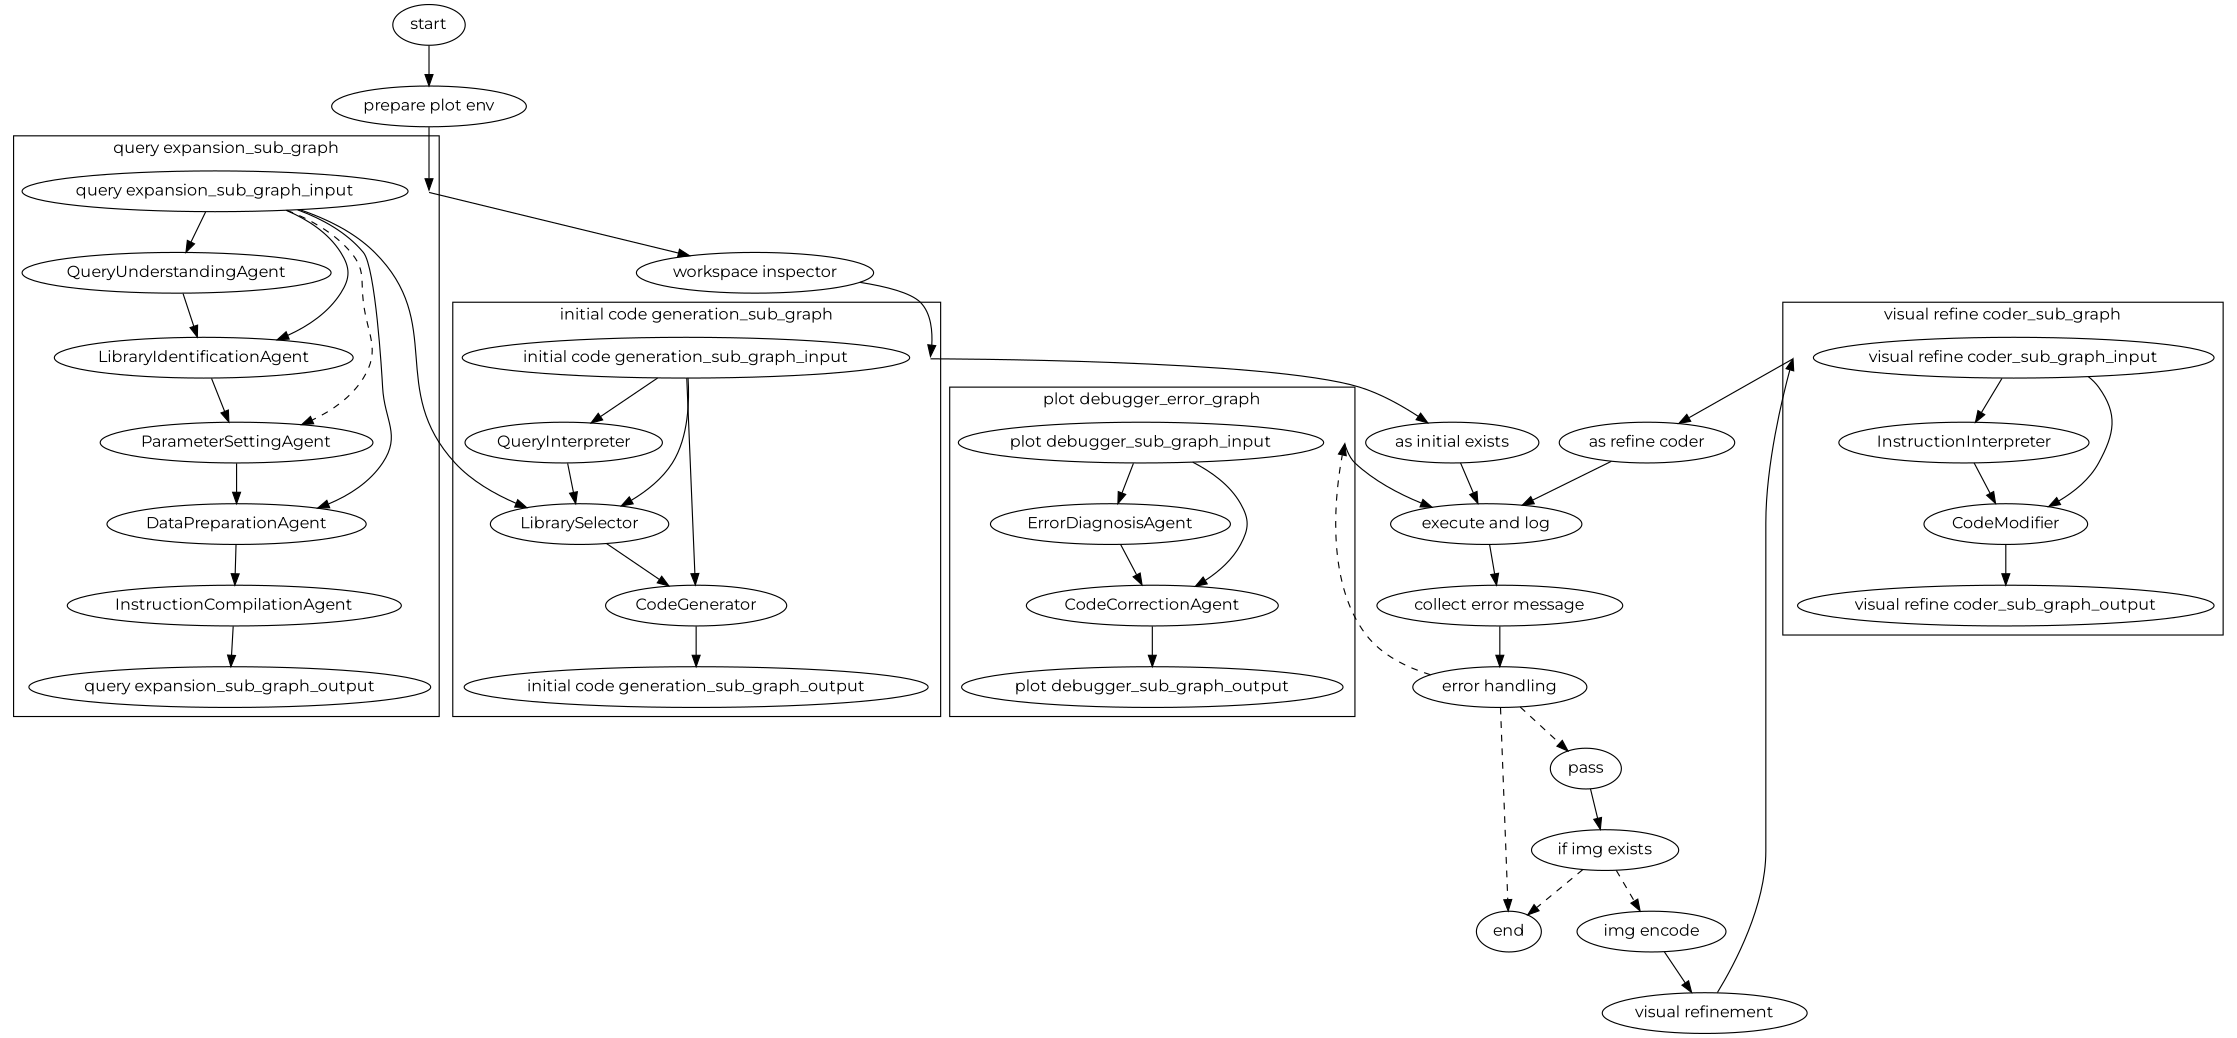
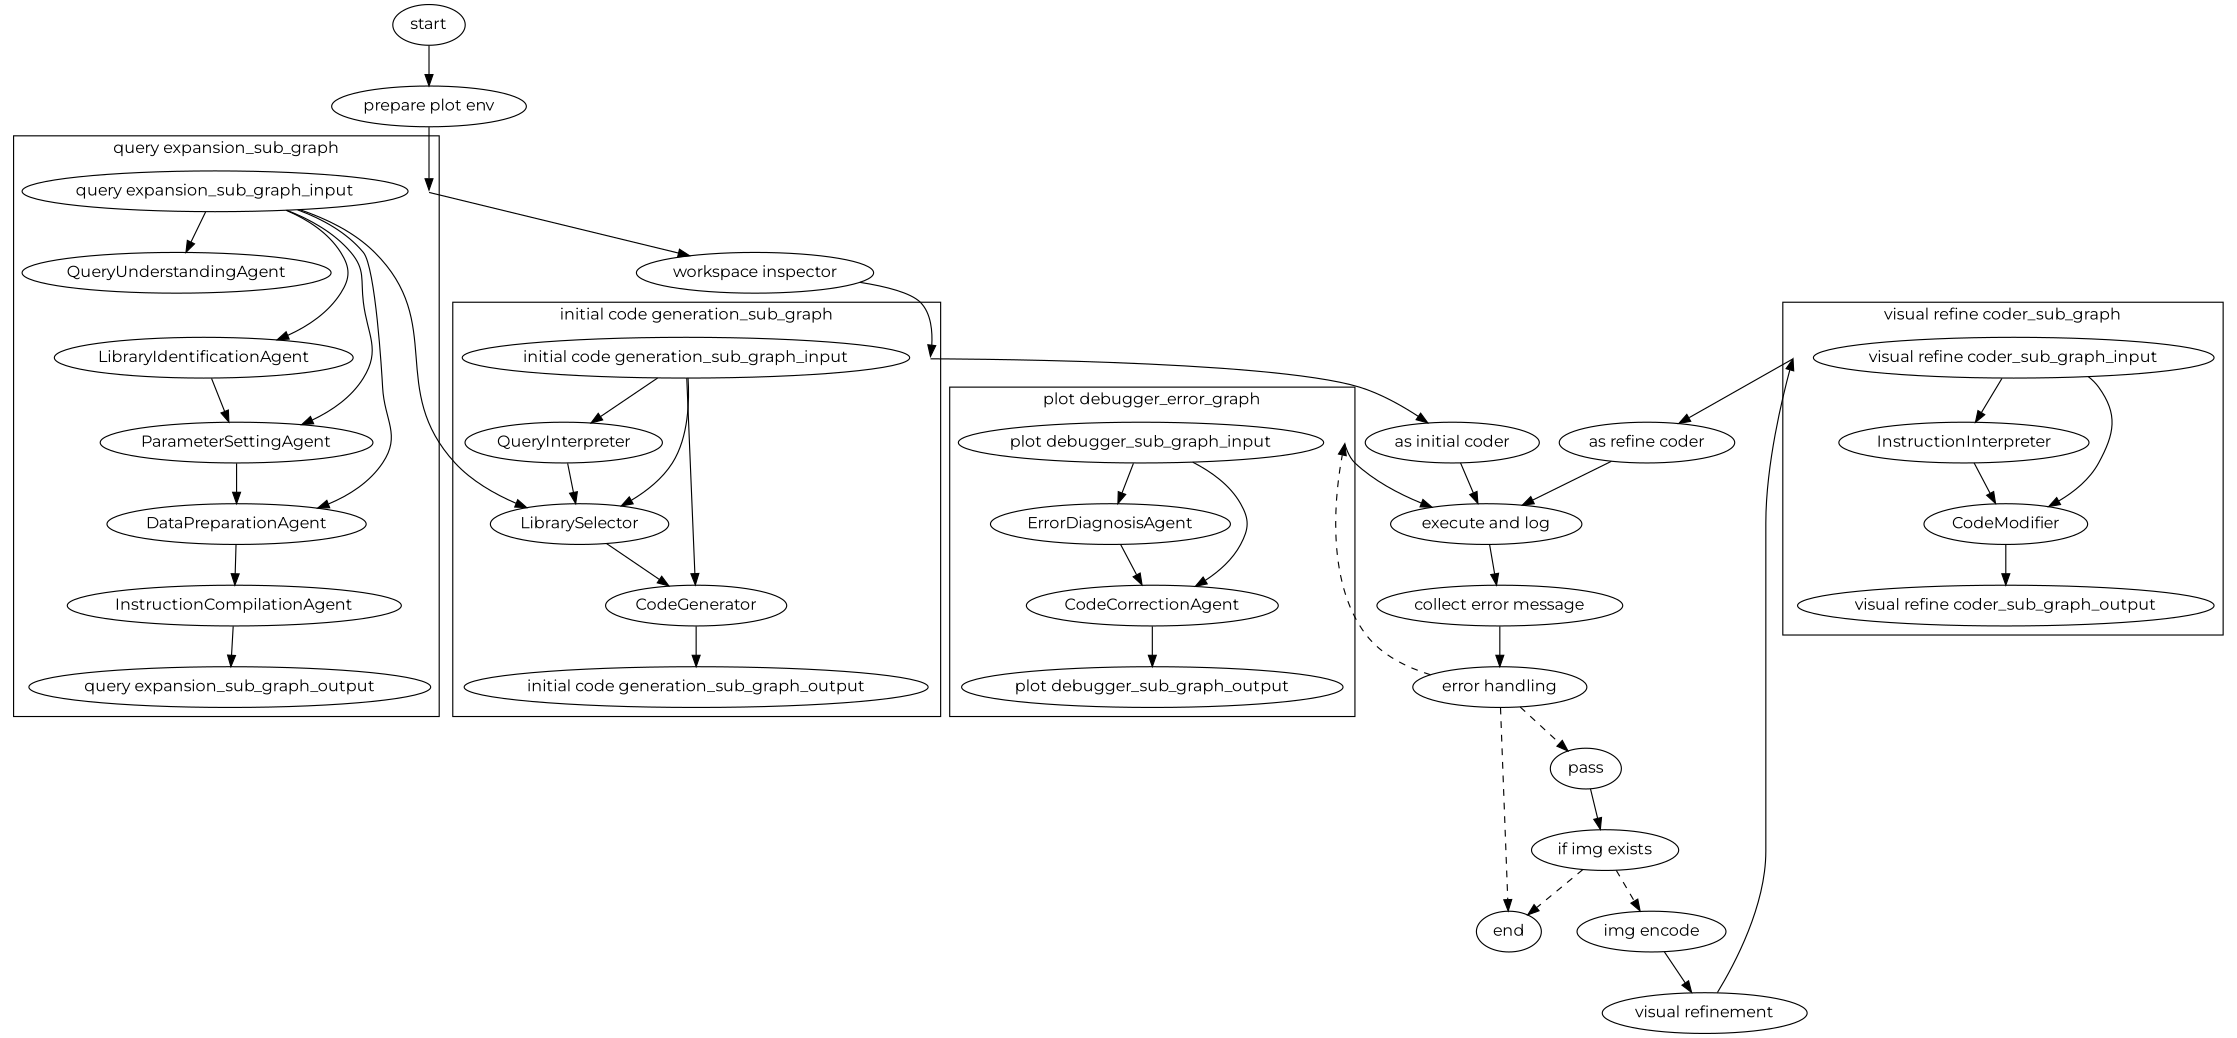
edge "QueryUnderstandingAgent" -> "LibraryIdentificationAgent": removed
edge "query expansion_sub_graph_input" -> "ParameterSettingAgent": style dashed -> solid
node "as initial exists": label "as initial exists" -> "as initial coder"
